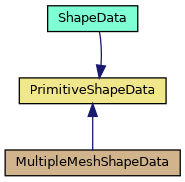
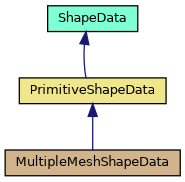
edge "ShapeData" -> "PrimitiveShapeData": reversed
